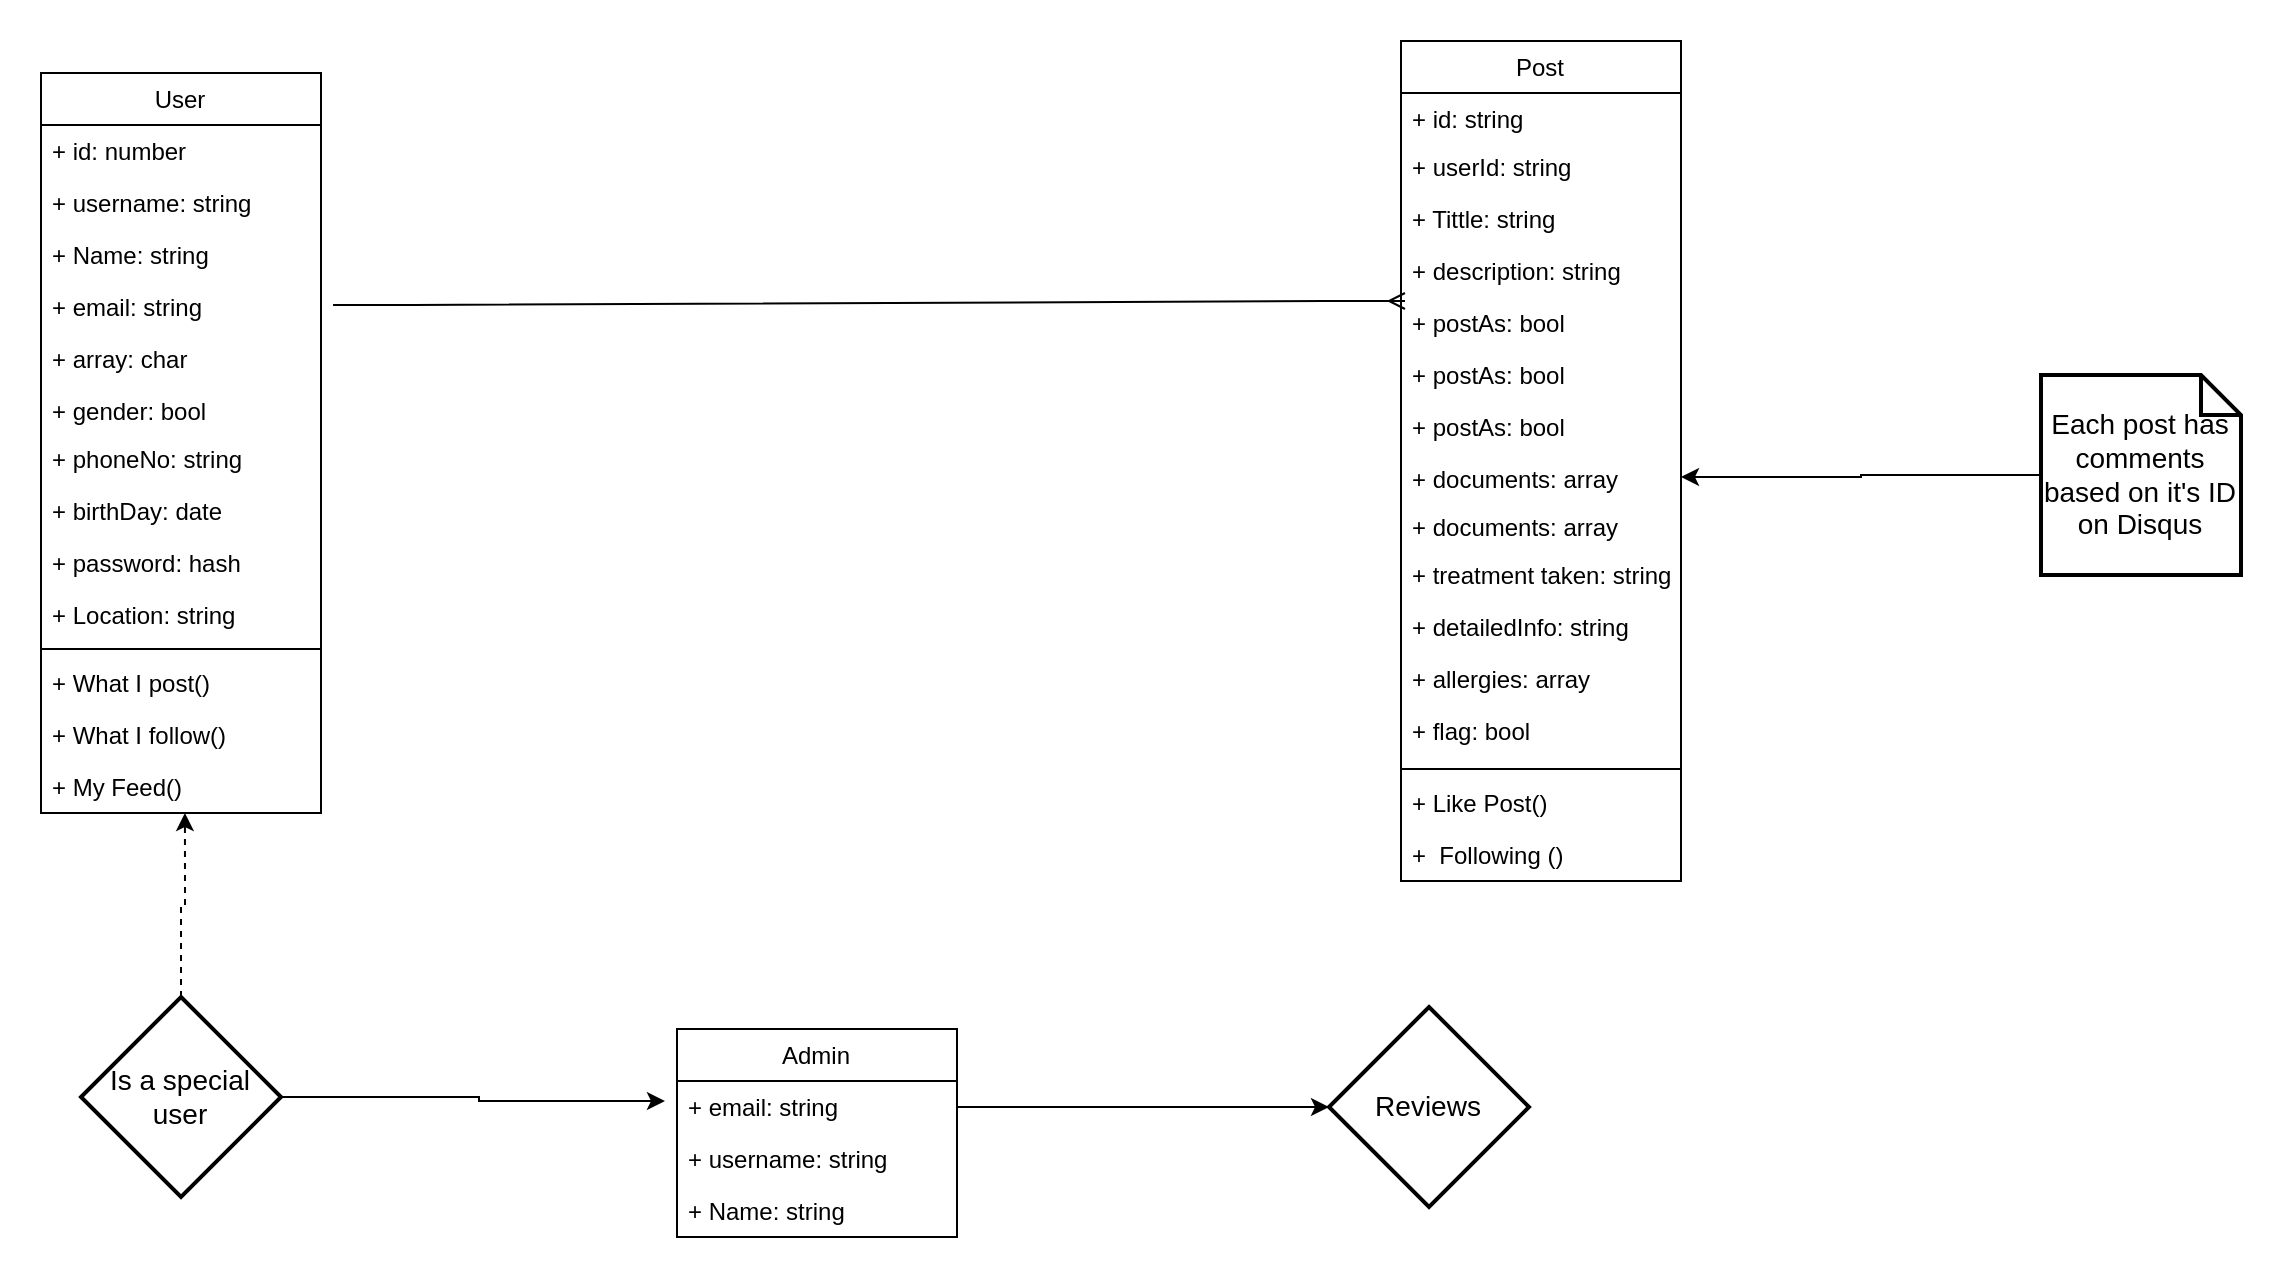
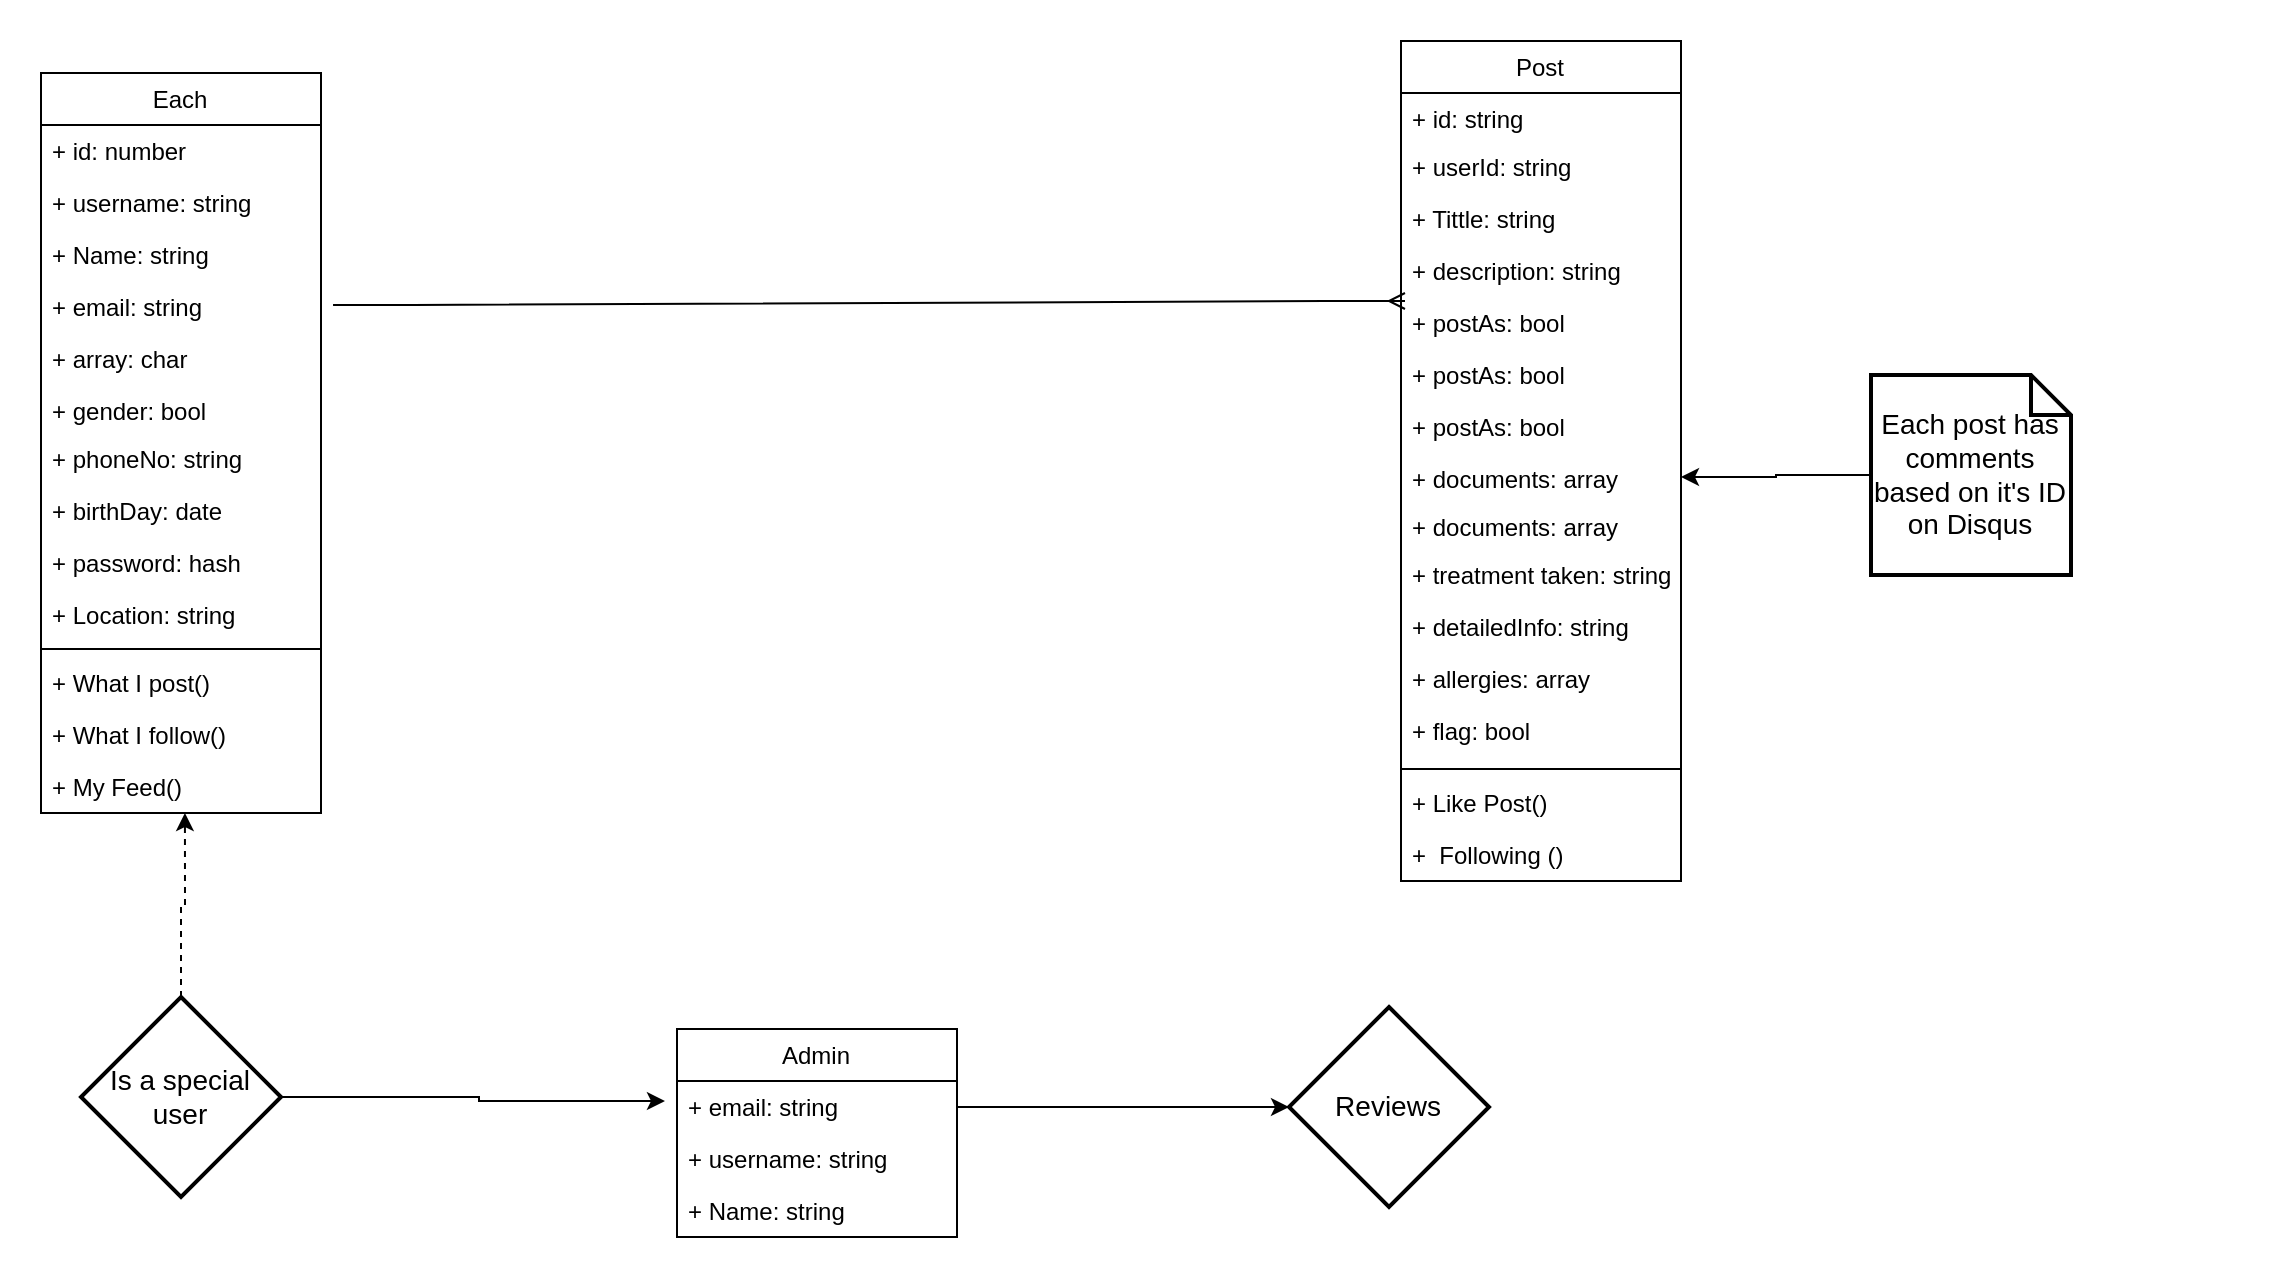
node "User": label "User" -> "Each"
node "Each post has comments based on it's ID on Disqus": moved (2141, 475) -> (1971, 475)
node "Reviews": moved (1429, 1107) -> (1389, 1107)
